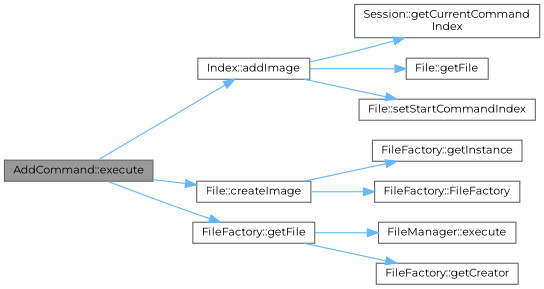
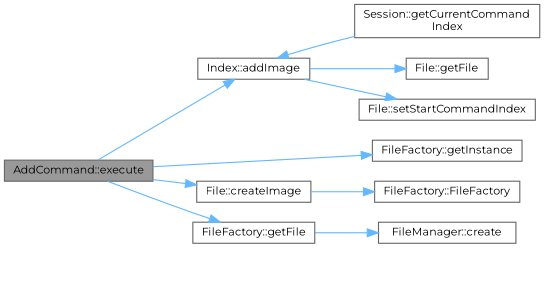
edge "Index::addImage" -> "Session::getCurrentCommand Index": reversed
edge "File::createImage" -> "FileFactory::getInstance": now "AddCommand::execute" -> "FileFactory::getInstance"
node "FileManager::execute": label "FileManager::execute" -> "FileManager::create"
node "FileFactory::getCreator": removed
